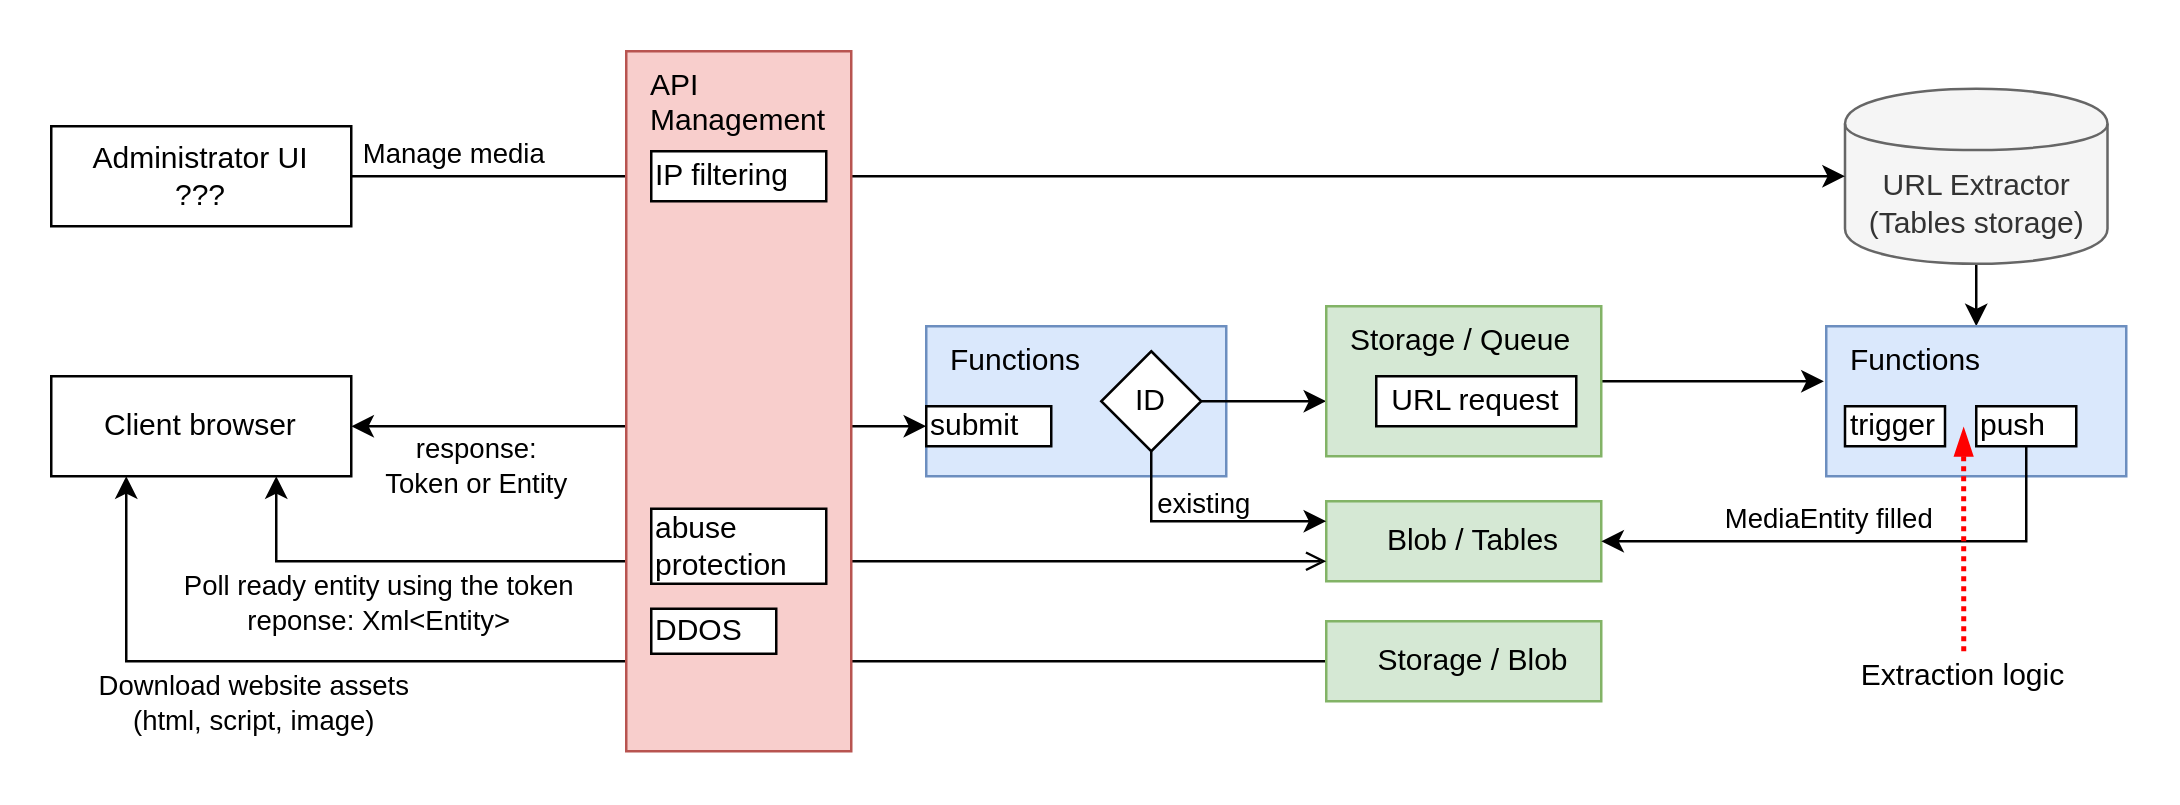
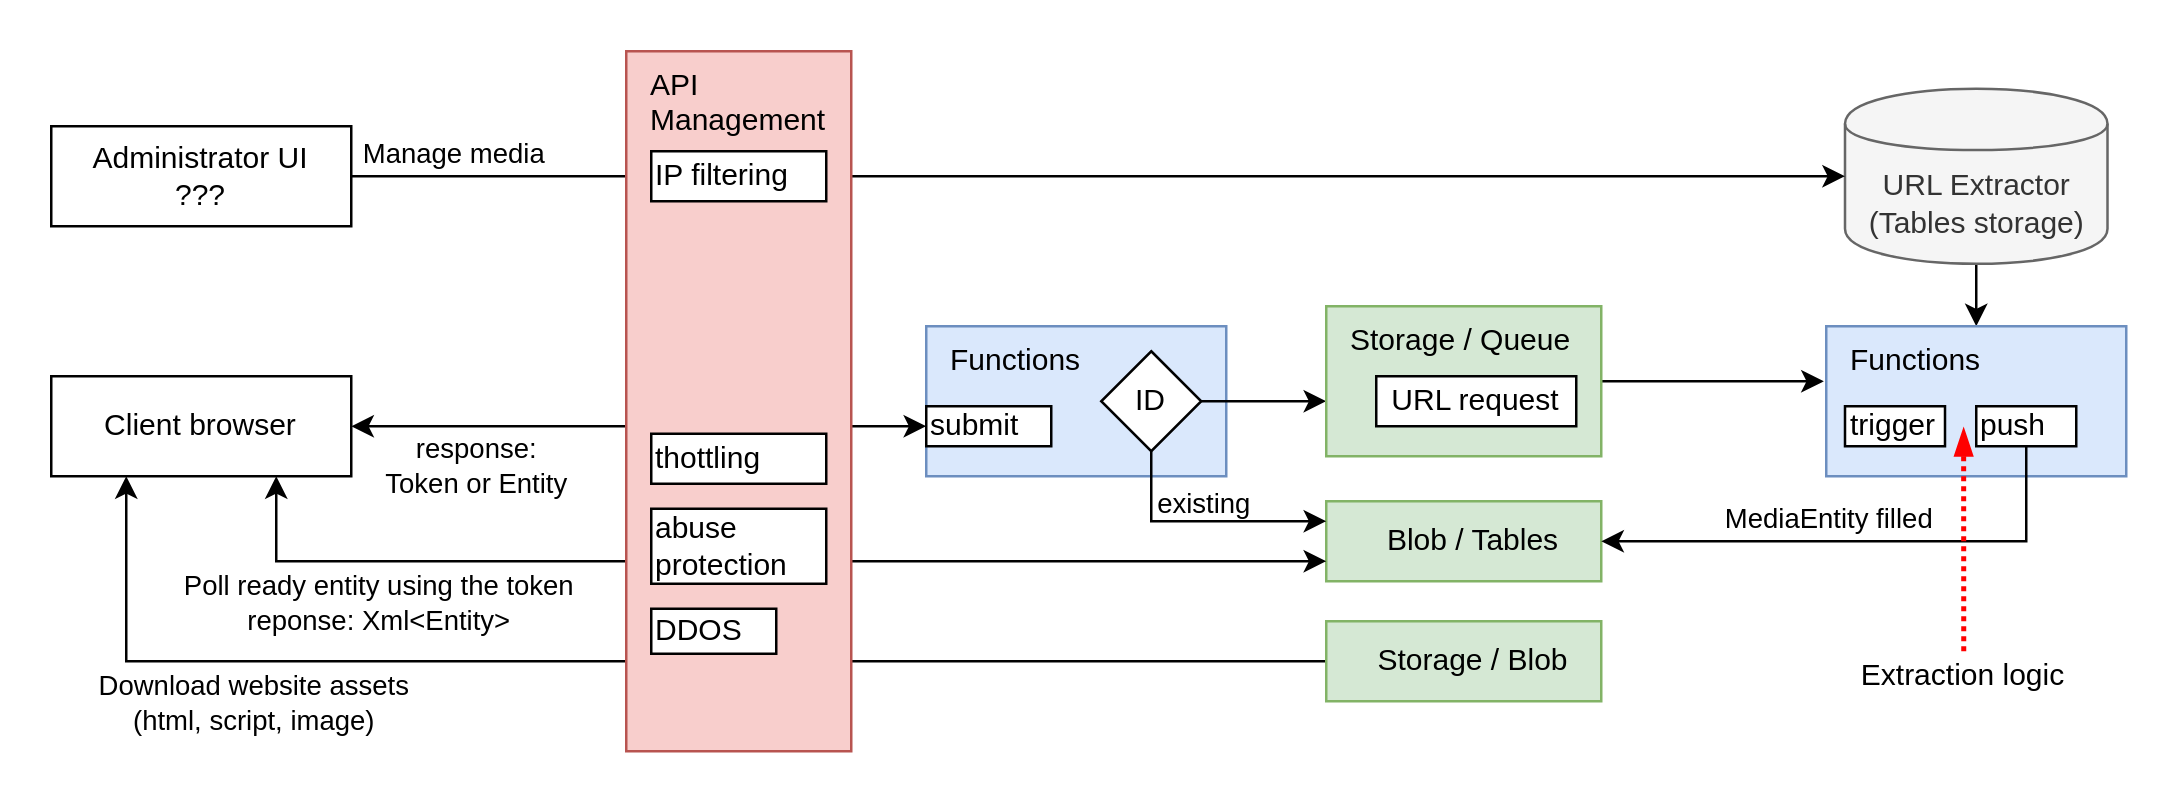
node "thottling": added
edge "Client browser" -- "Blob / Tables": arrowhead open -> classic
